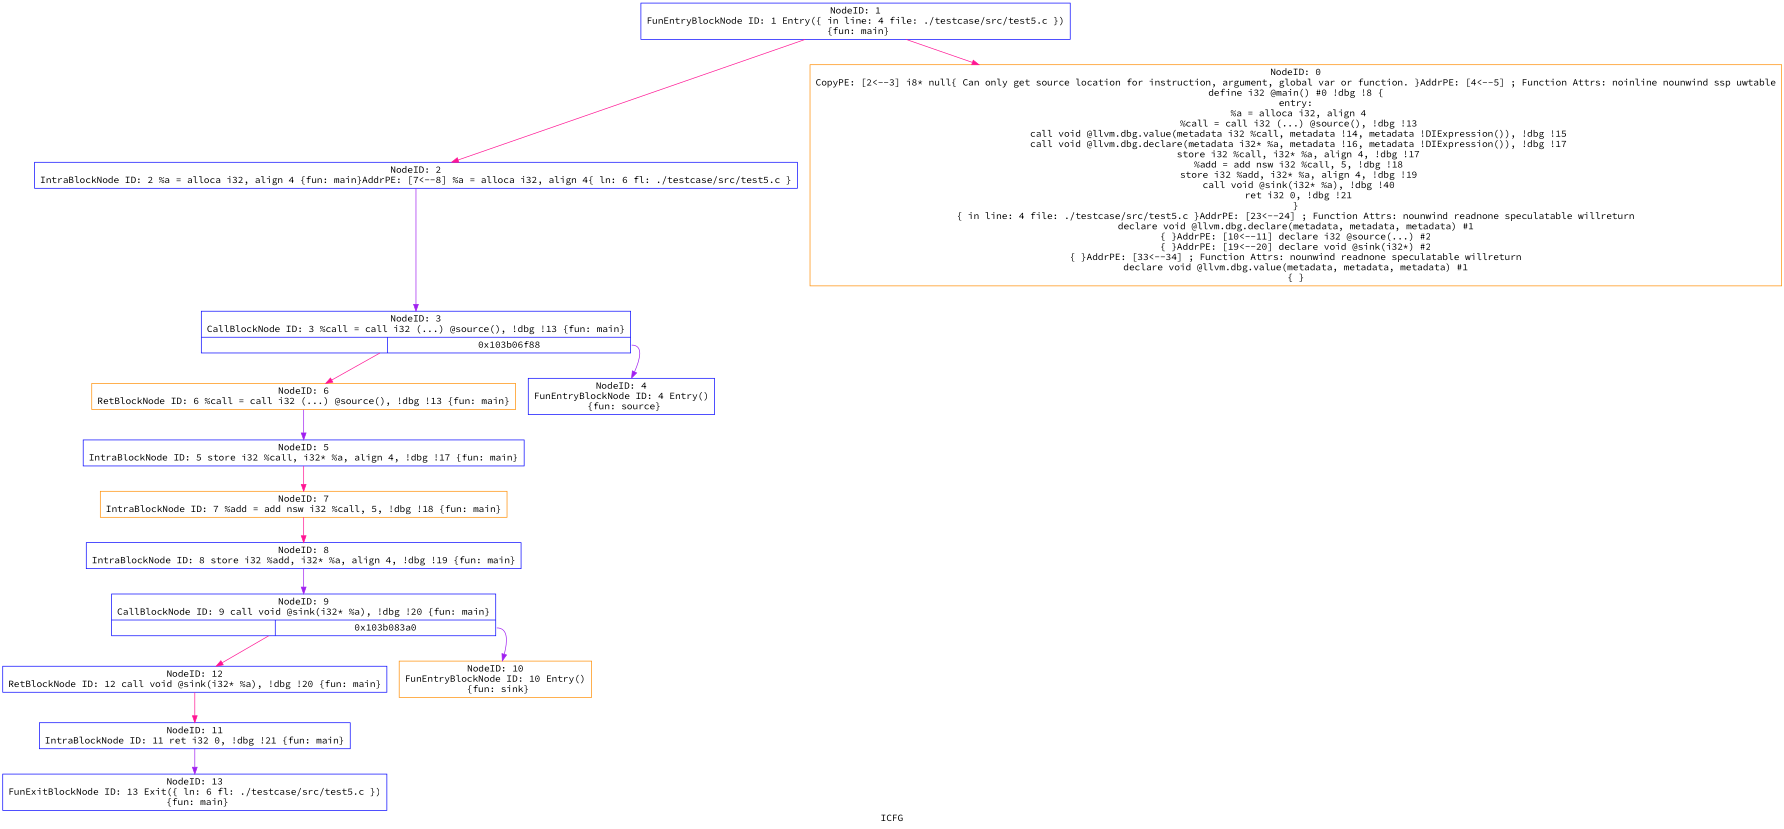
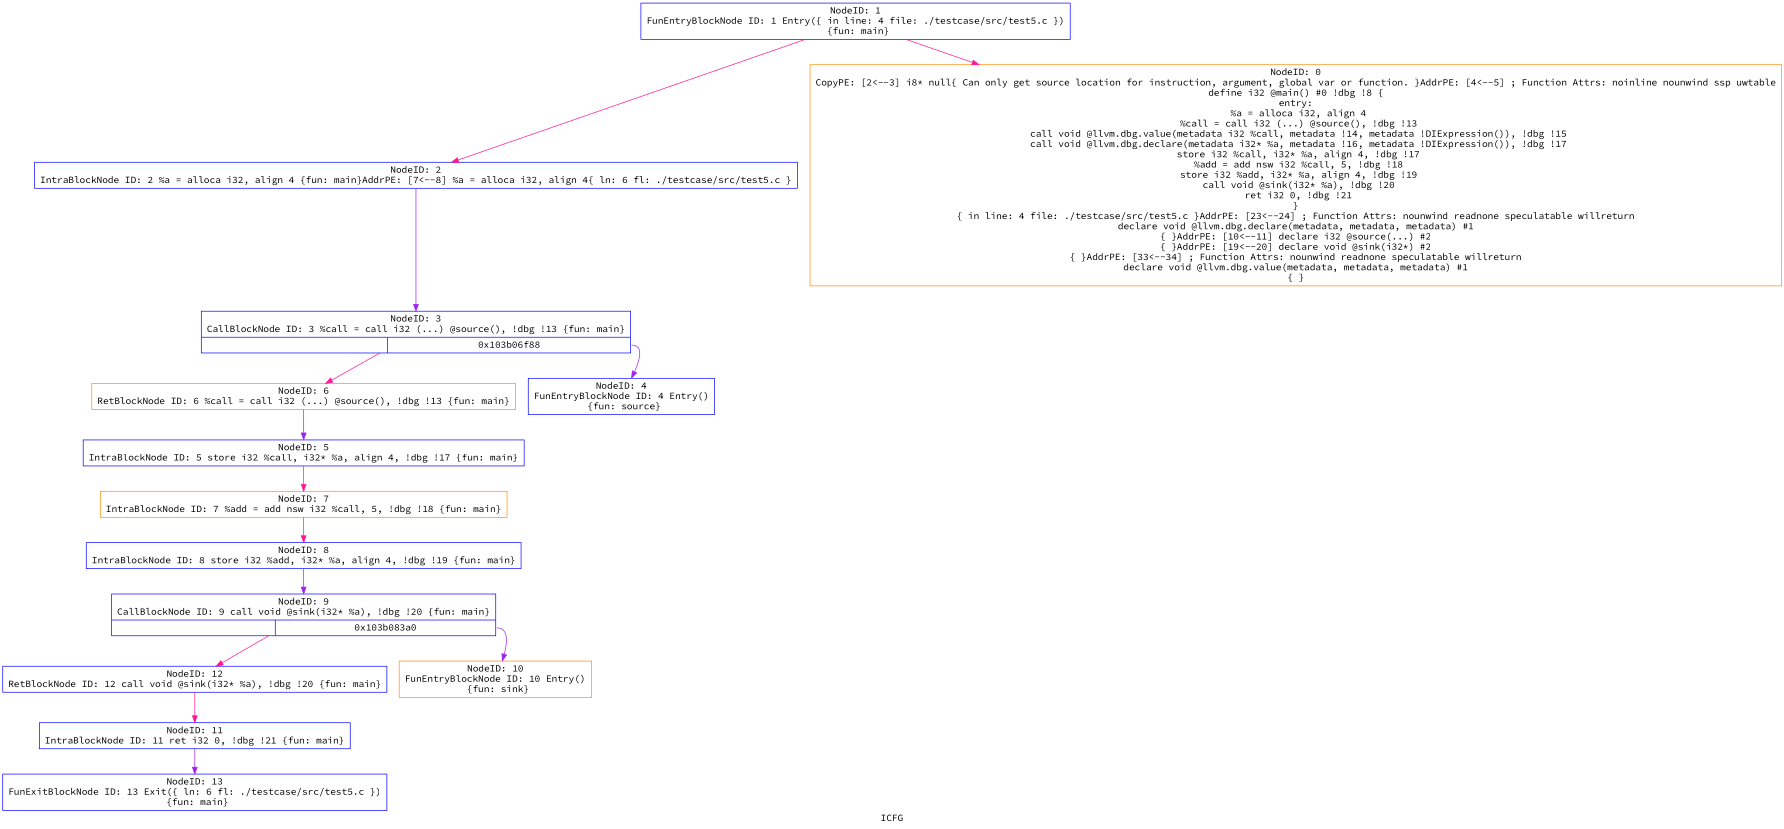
node "NodeID: 0": text "call void @sink(i32* %a), !dbg !40" -> "call void @sink(i32* %a), !dbg !20"
